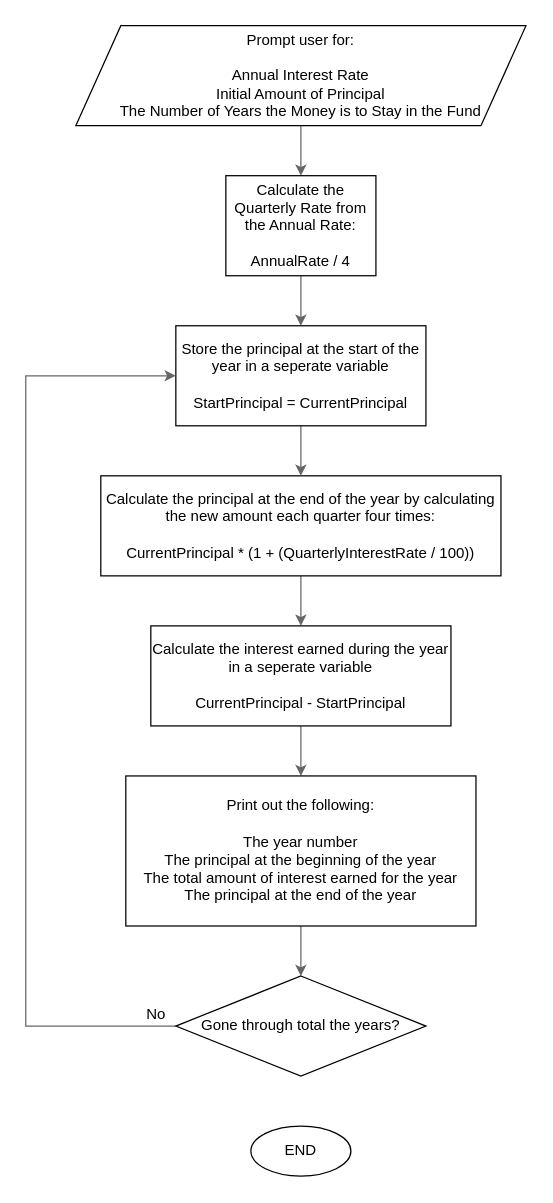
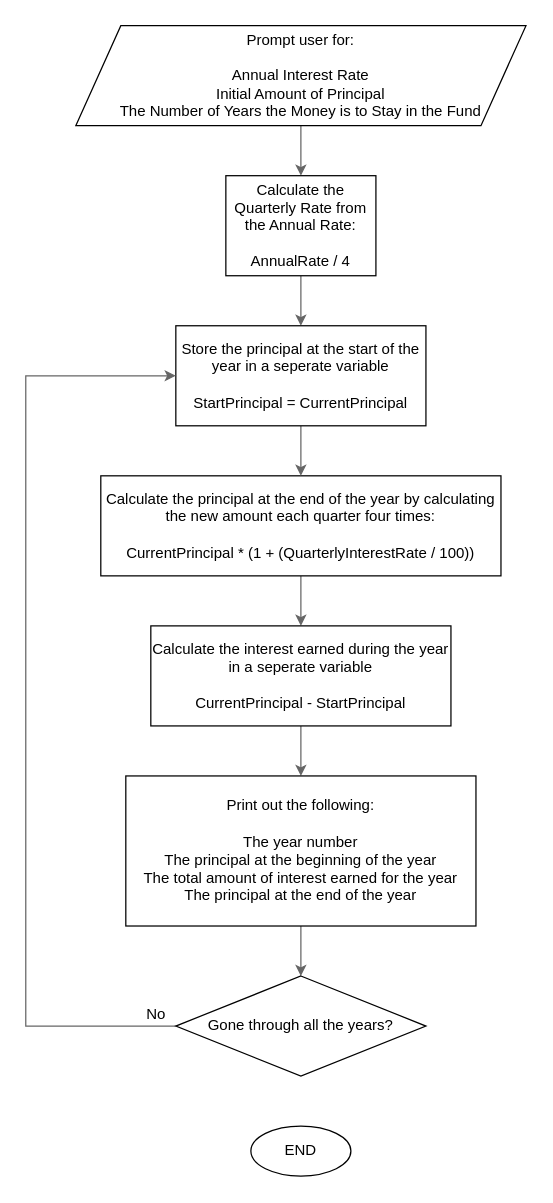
node "Gone through total the years?": label "Gone through total the years?" -> "Gone through all the years?"
